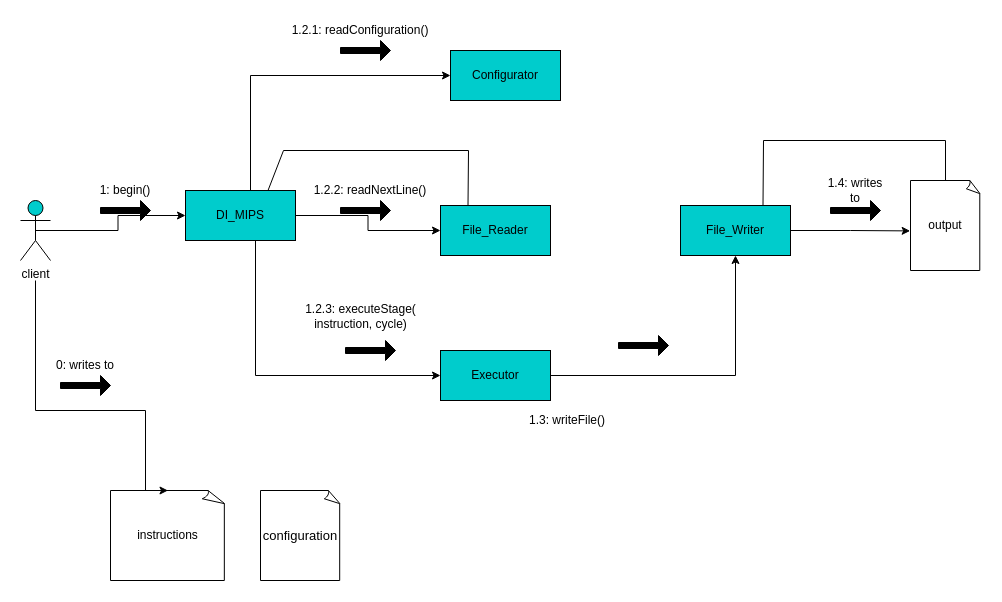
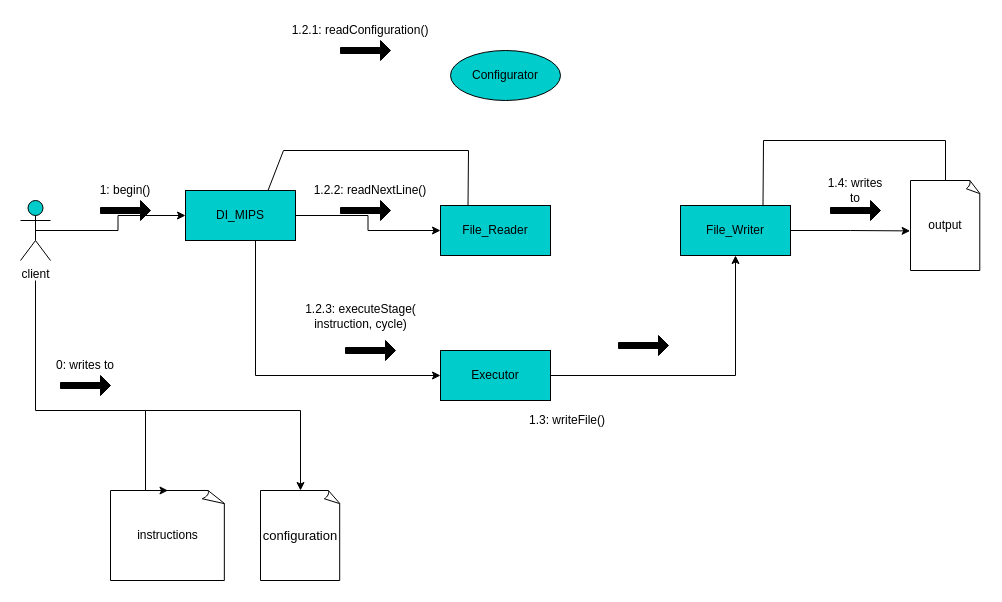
edge "DI_MIPS" -> "Configurator": removed
node "Configurator": shape rectangle -> ellipse
edge "instructions" -> "configuration": added
